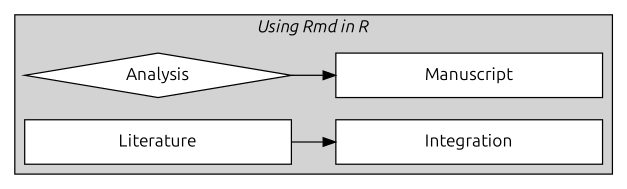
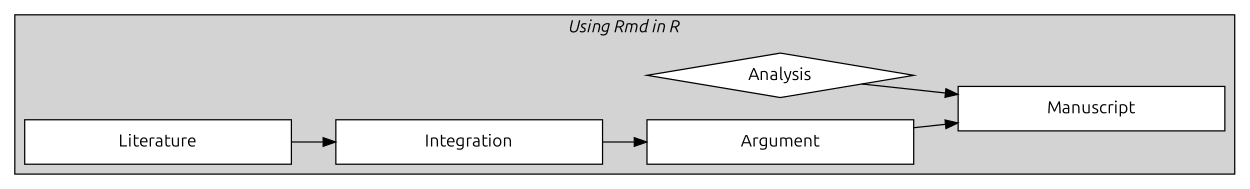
node "Argument": added
